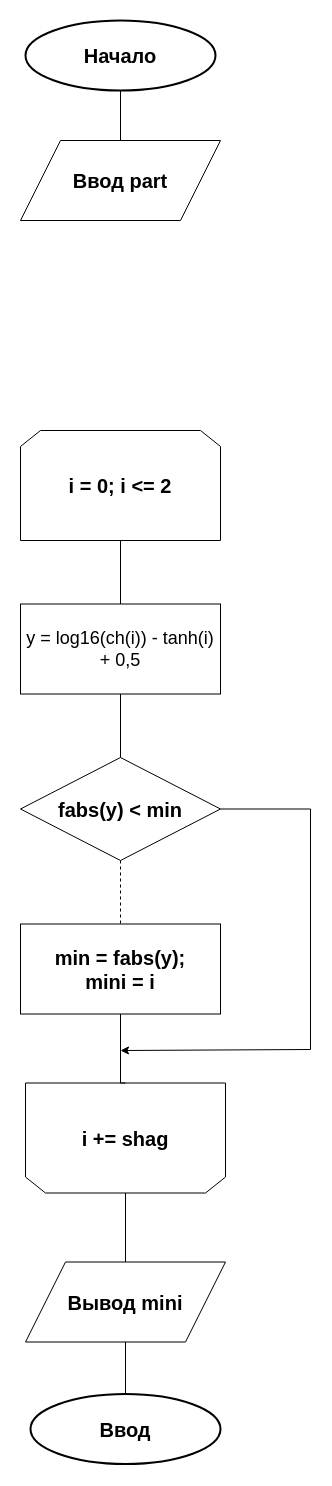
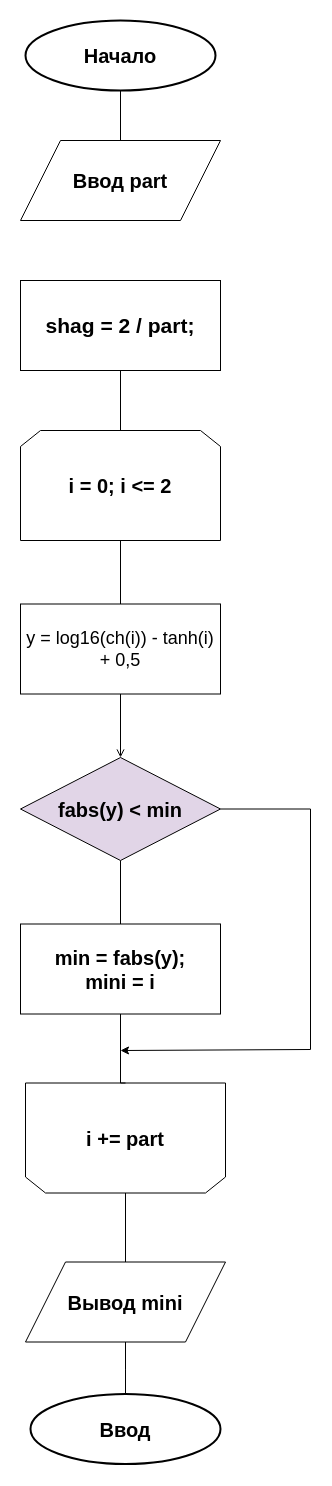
node "shag = 2 / part;": added
edge "shag = 2 / part;" -- "i = 0; i <= 2": added
edge "y = log16(ch(i)) - tanh(i) + 0,5" -- "fabs(y) < min": arrowhead none -> open
node "fabs(y) < min": fillcolor #ffffff -> #e1d5e7
edge "fabs(y) < min" -- "min = fabs(y); mini = i": style dashed -> solid
node "i += shag": label "i += shag" -> "i += part"
